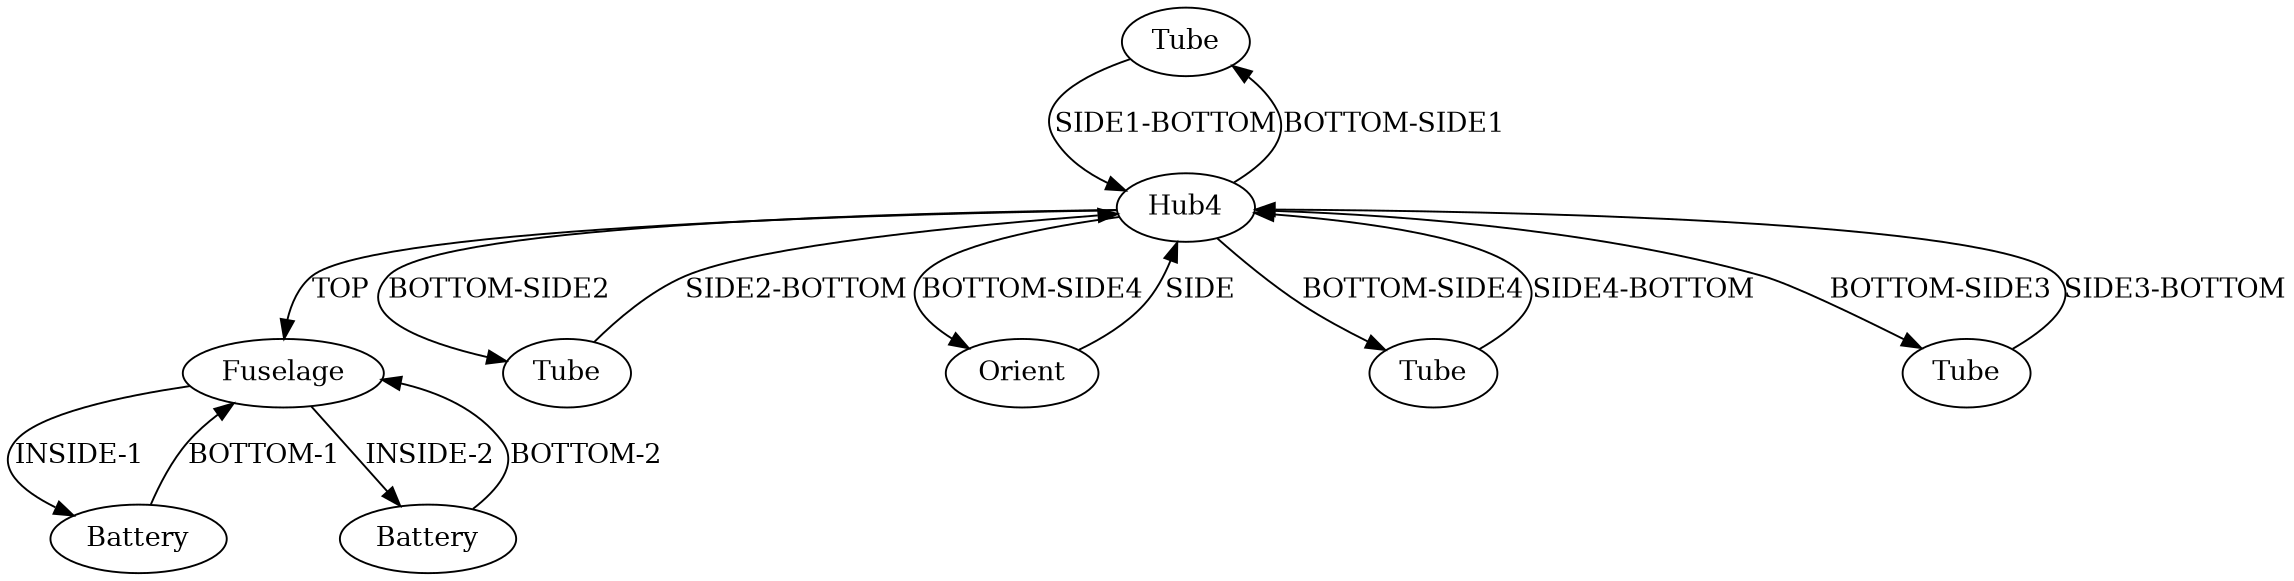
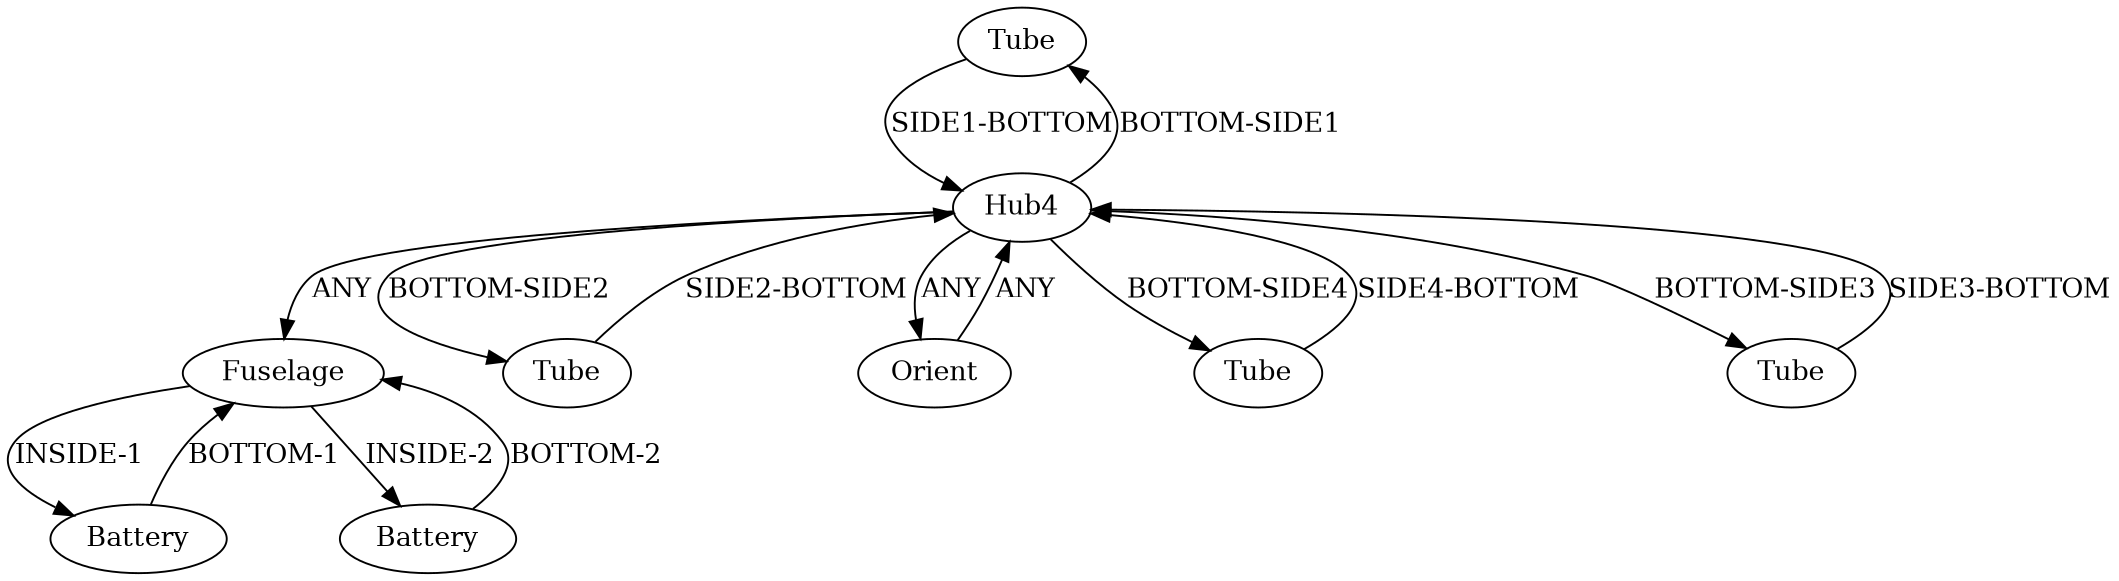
edge "Hub4" -> "Fuselage": label "TOP" -> "ANY"
edge "Hub4" -> "Orient": label "BOTTOM-SIDE4" -> "ANY"
edge "Orient" -> "Hub4": label "SIDE" -> "ANY"
